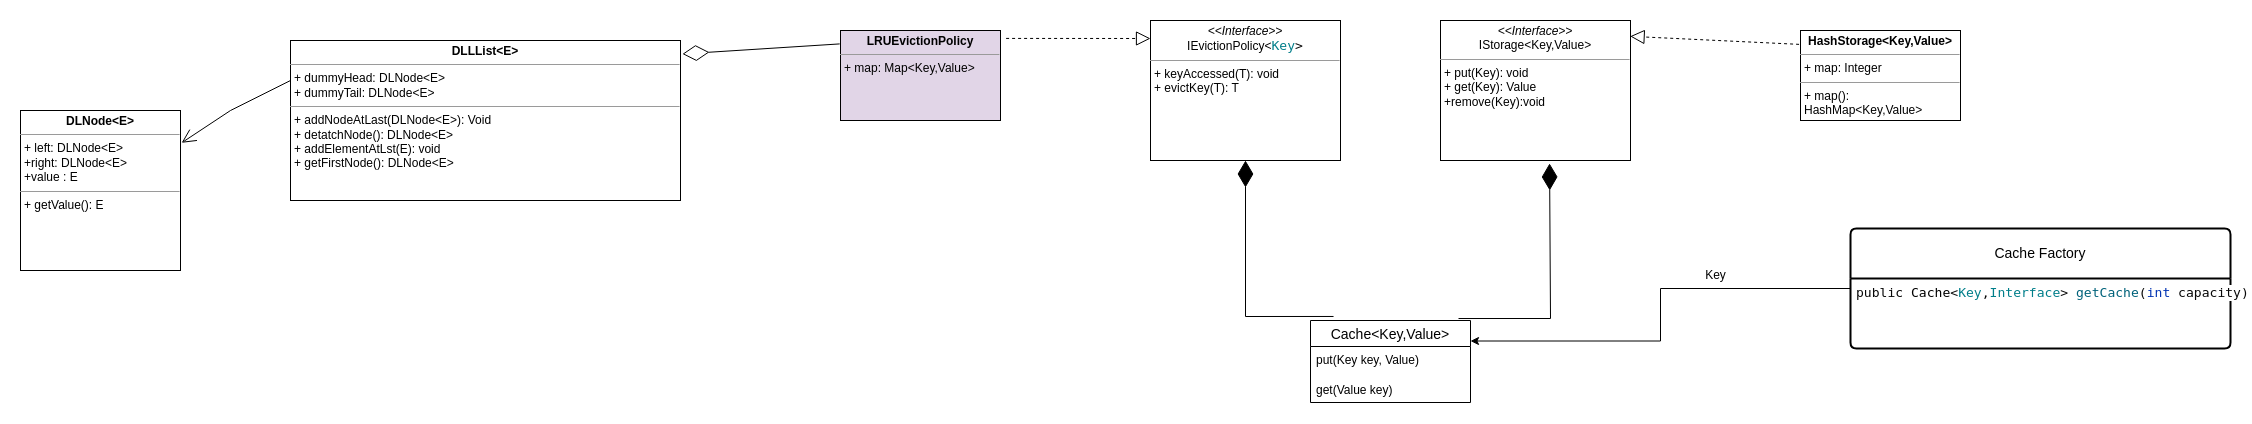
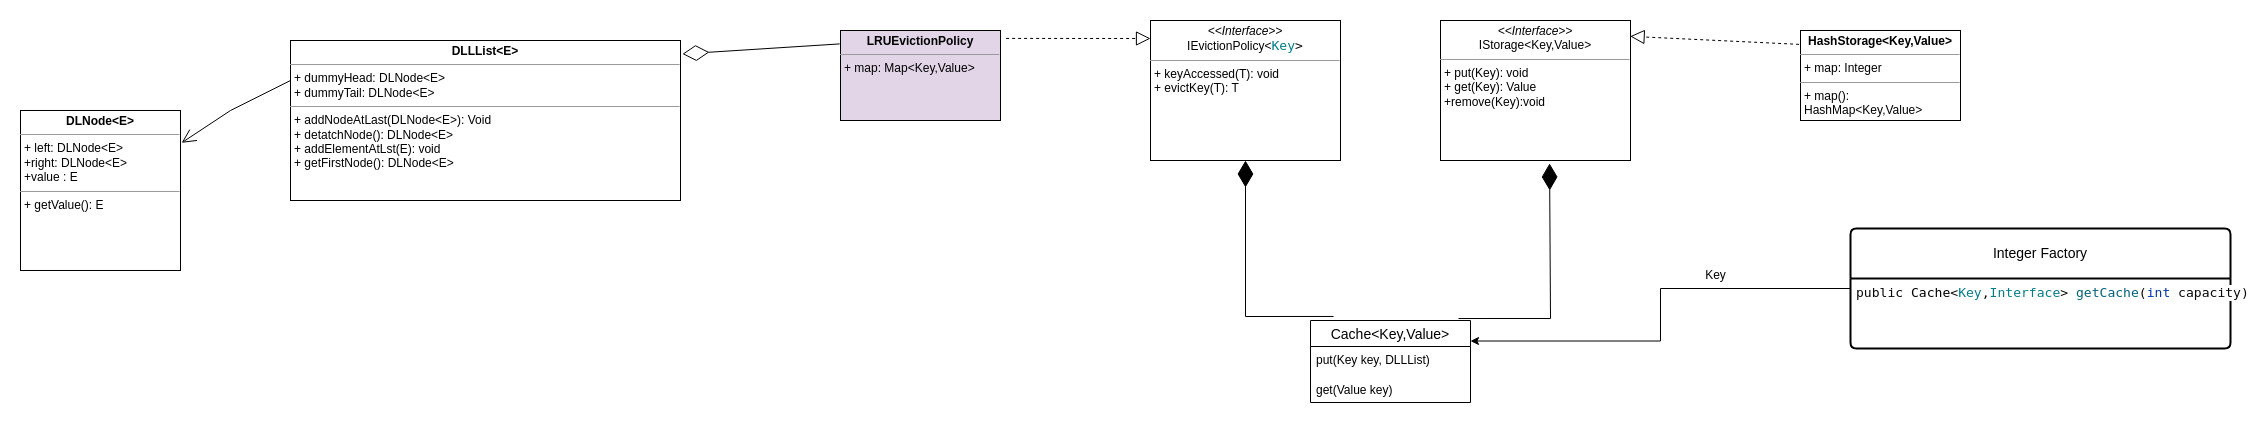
node "Cache Factory": label "Cache Factory" -> "Integer Factory"
node "put(Key key, Value)": label "put(Key key, Value)" -> "put(Key key, DLLList)"
